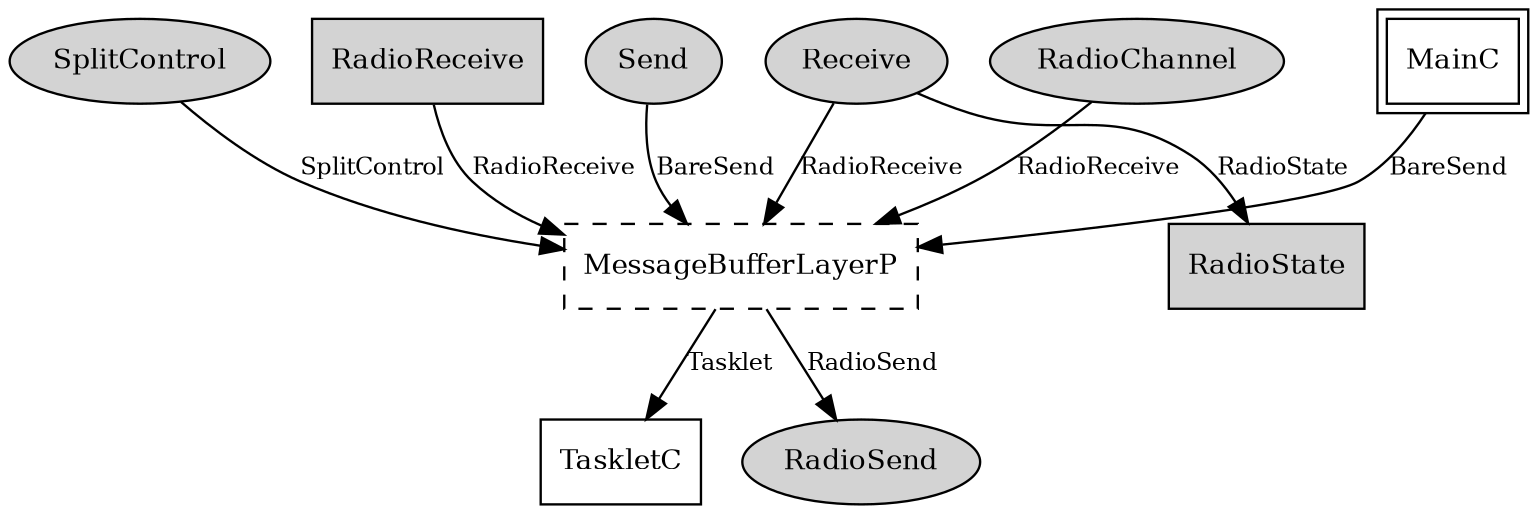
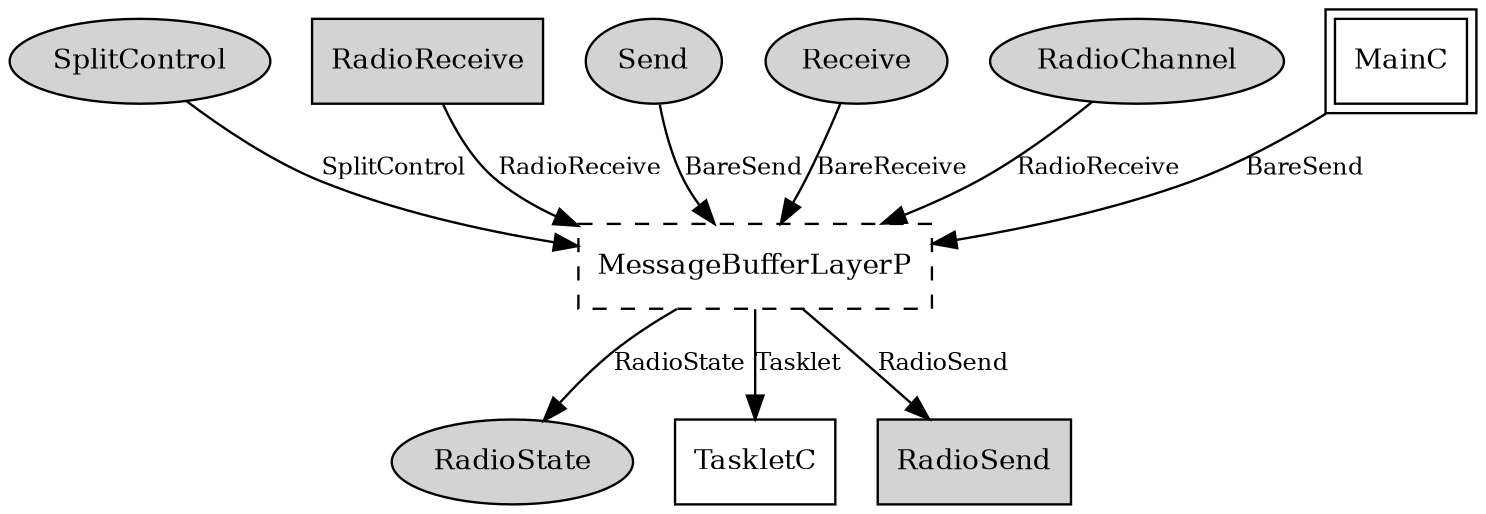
edge "Receive" -> "RadioState": now "MessageBufferLayerP" -> "RadioState"
edge "Receive" -> "MessageBufferLayerP": label "RadioReceive" -> "BareReceive"
node "RadioState": shape box -> ellipse
node "RadioSend": shape ellipse -> box
